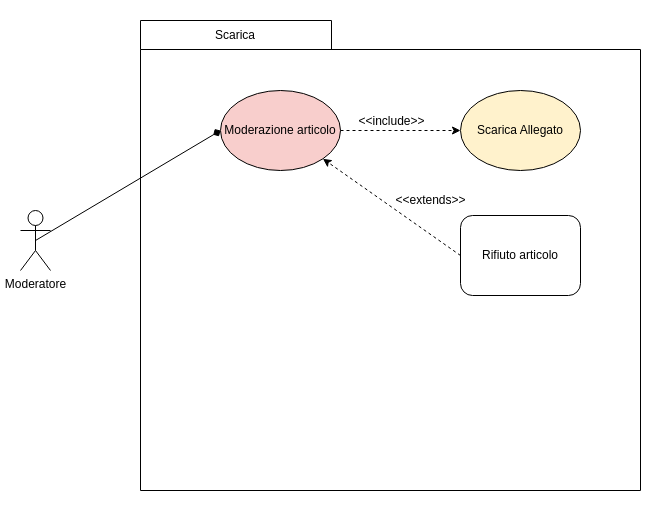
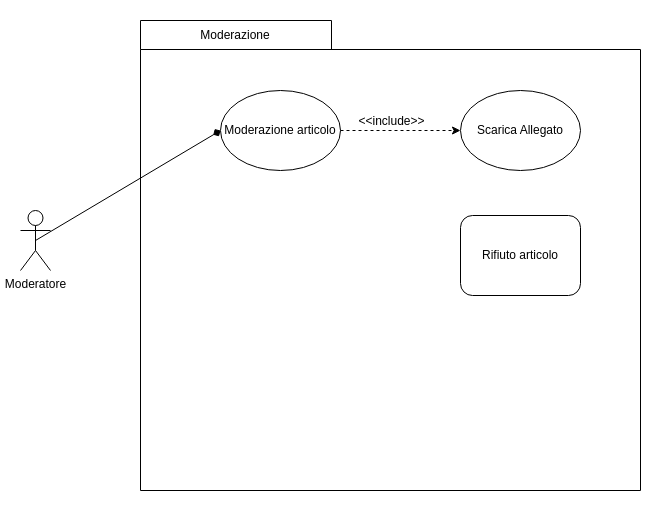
node "Scarica": label "Scarica" -> "Moderazione"
node "Moderazione articolo": fillcolor #f8cecc -> #ffffff
node "Scarica Allegato": fillcolor #fff2cc -> #ffffff
edge "Rifiuto articolo" -> "Moderazione articolo": removed, label "<<extends>>"
